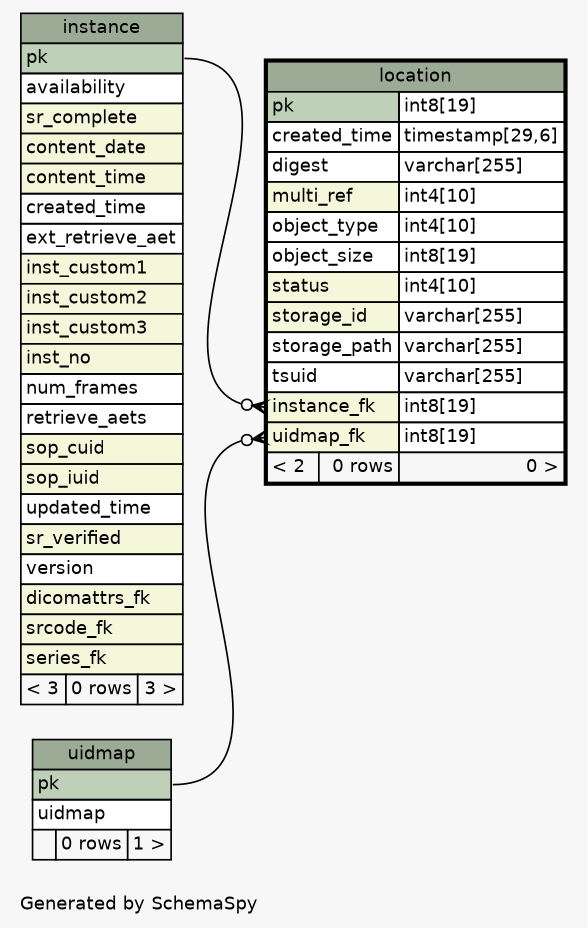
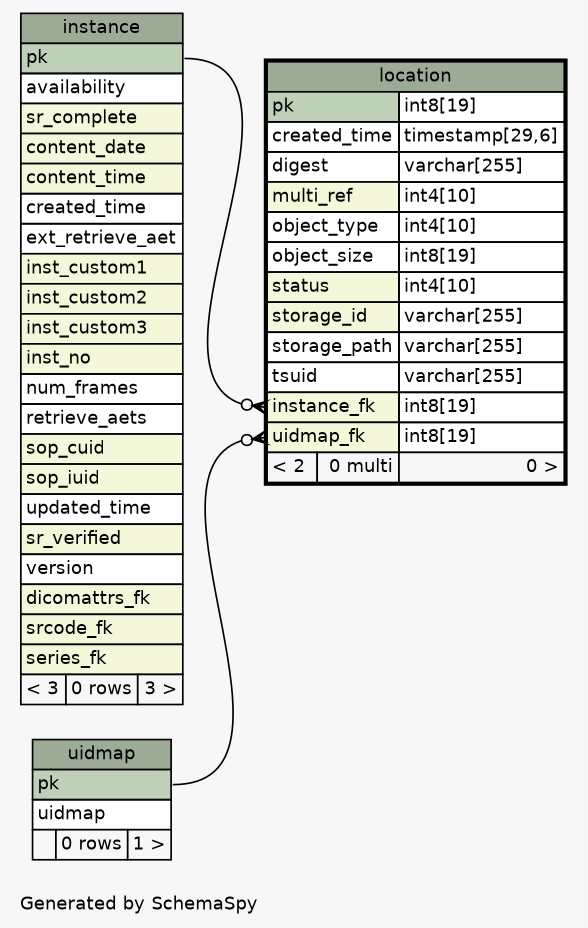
node "location": text "0 rows" -> "0 multi"
